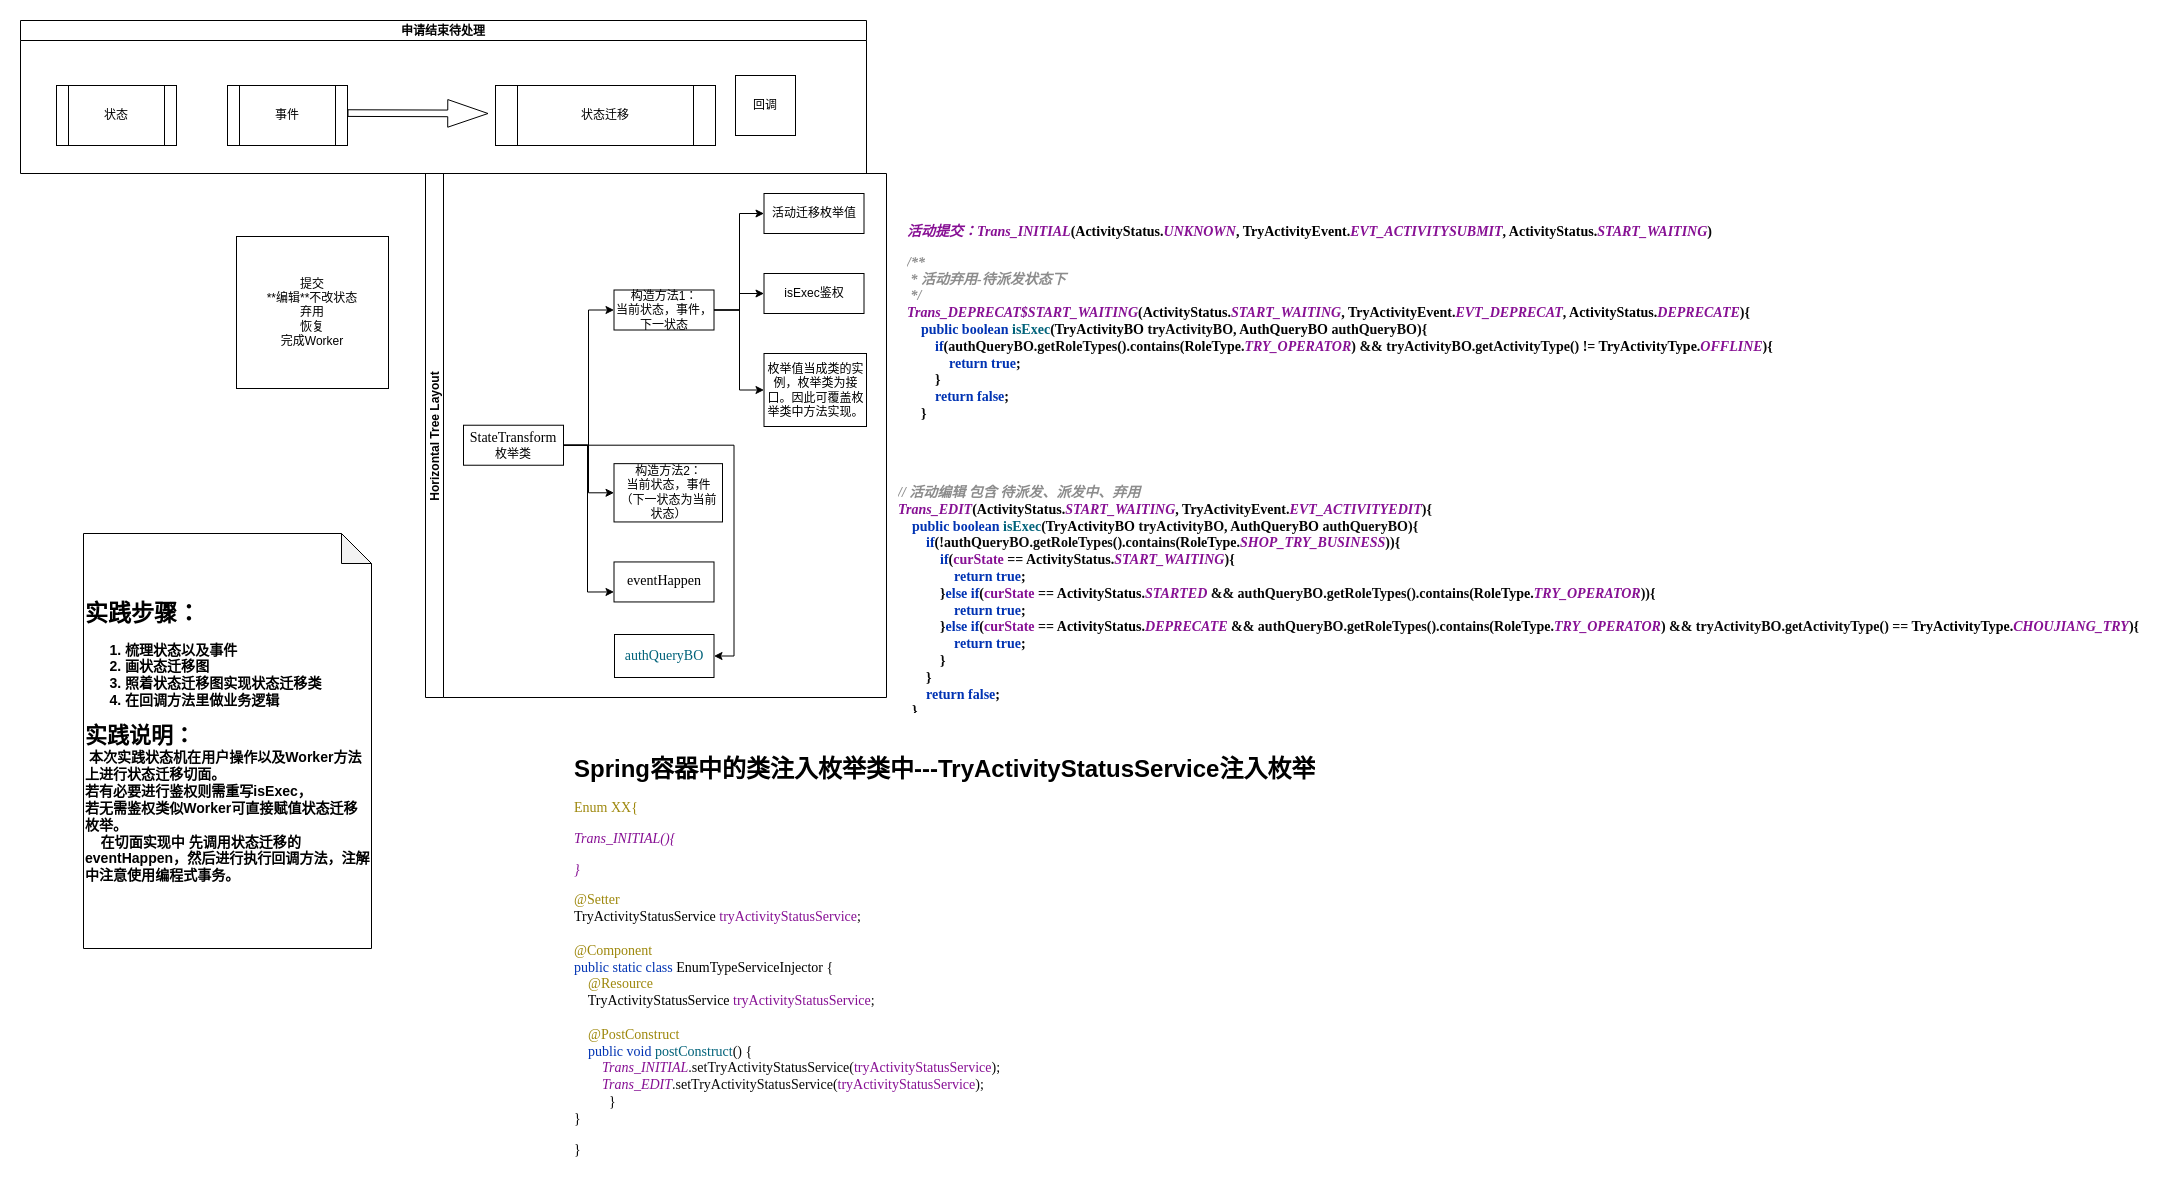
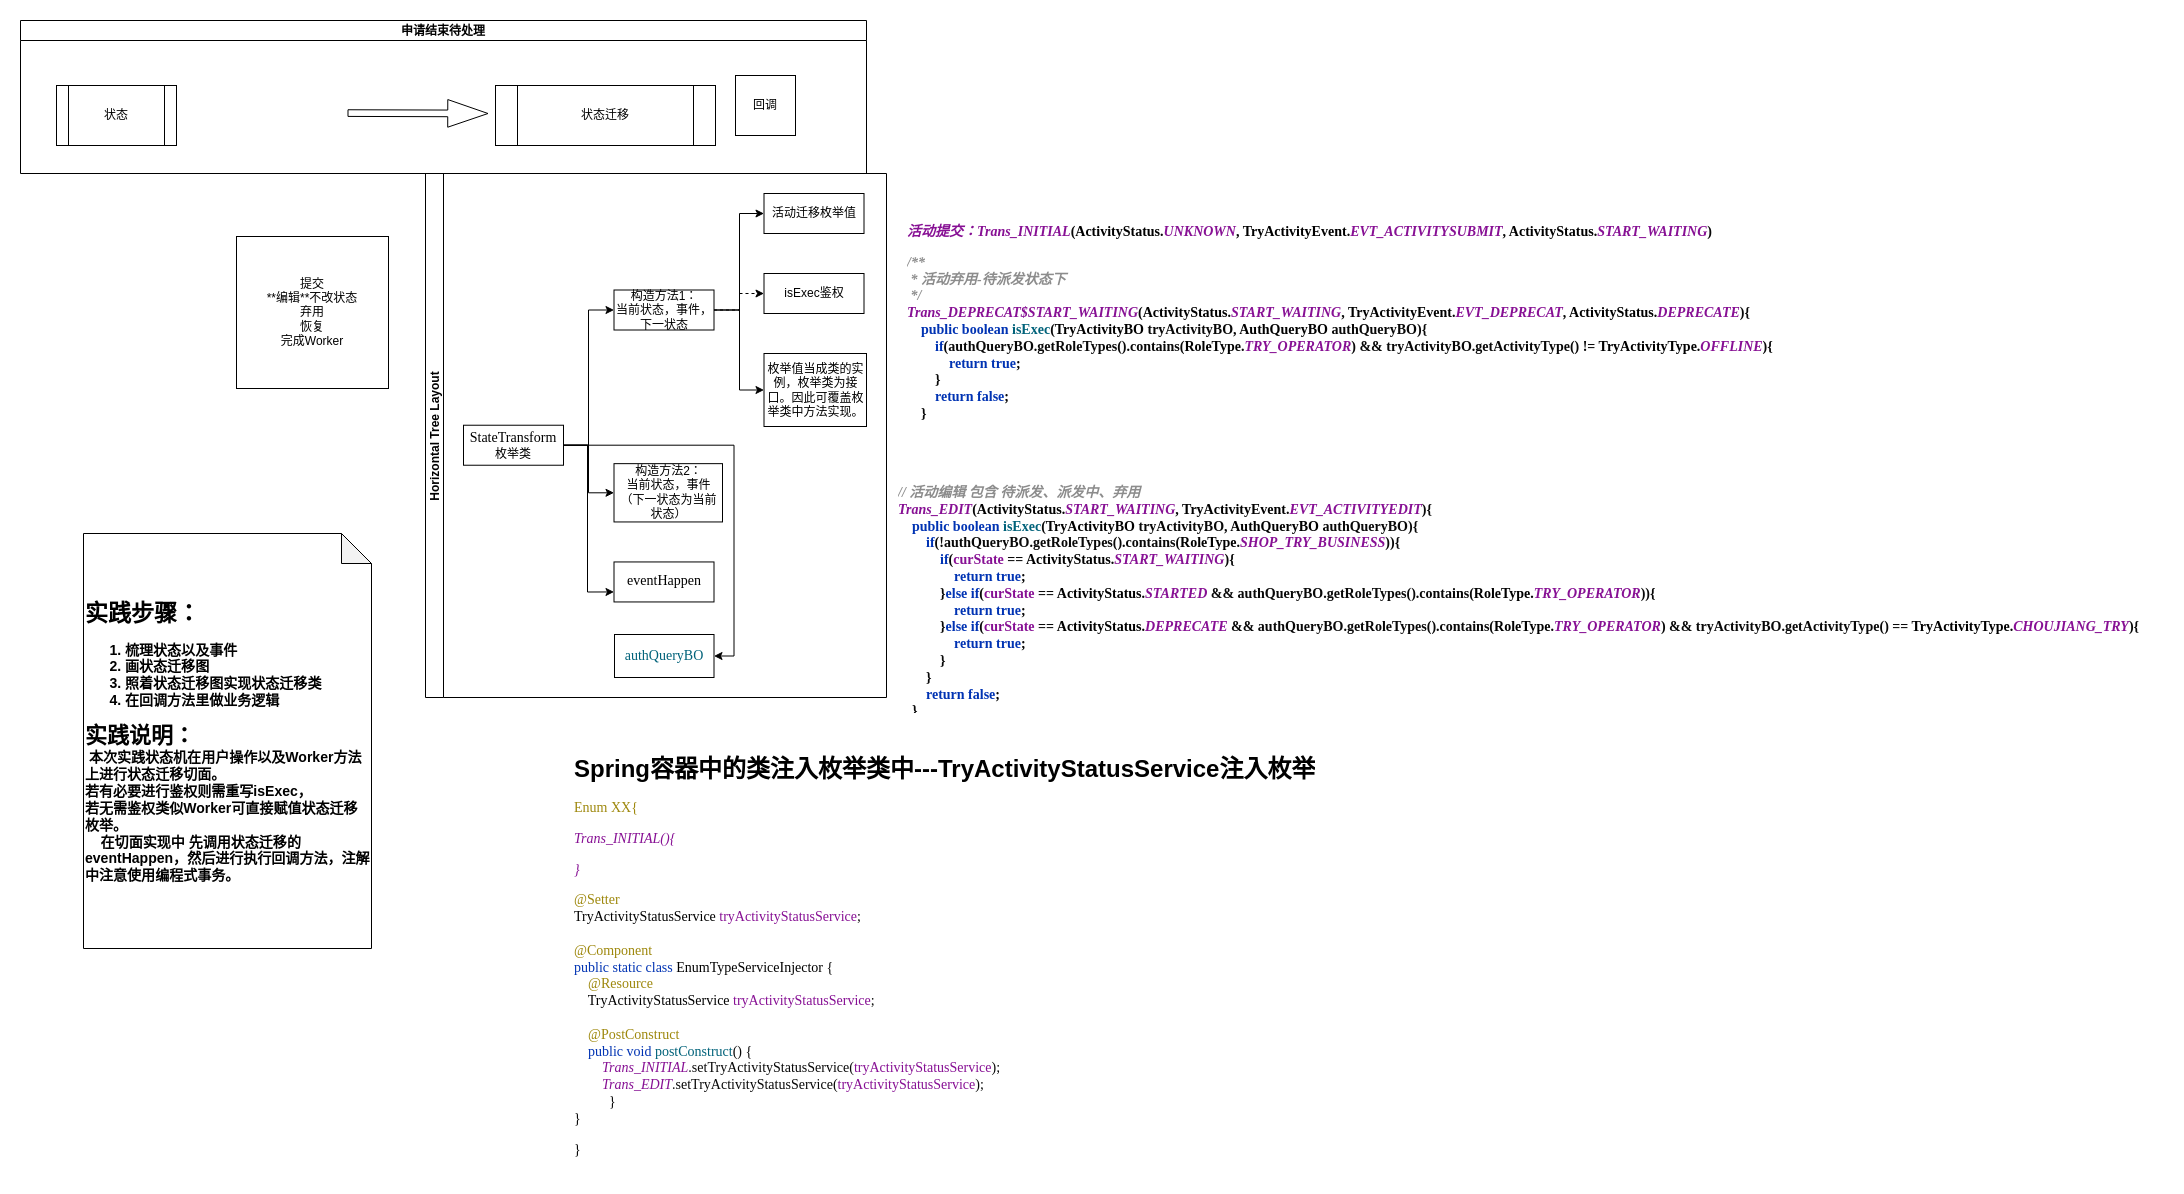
node "事件": removed
edge "构造方法1： 当前状态，事件，下一状态" -> "isExec鉴权": style solid -> dashed
